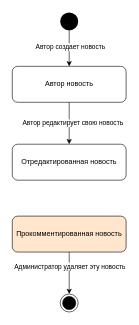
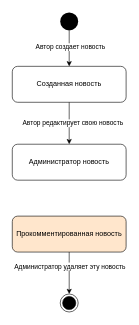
node "Автор новость": label "Автор новость" -> "Созданная новость"
node "Отредактированная новость": label "Отредактированная новость" -> "Администратор новость"
